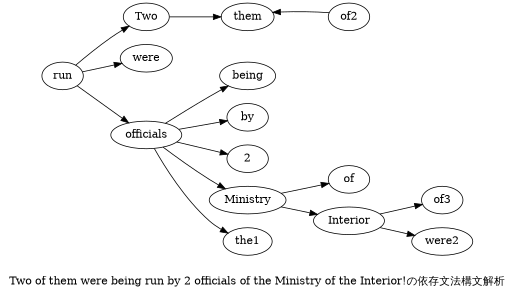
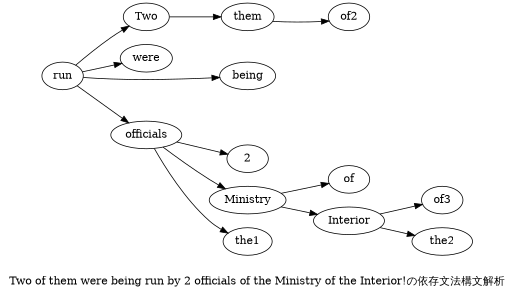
edge "of2" -> "them": reversed
edge "officials" -> "being": now "run" -> "being"
node "by": removed
node "were2": label "were2" -> "the2"
